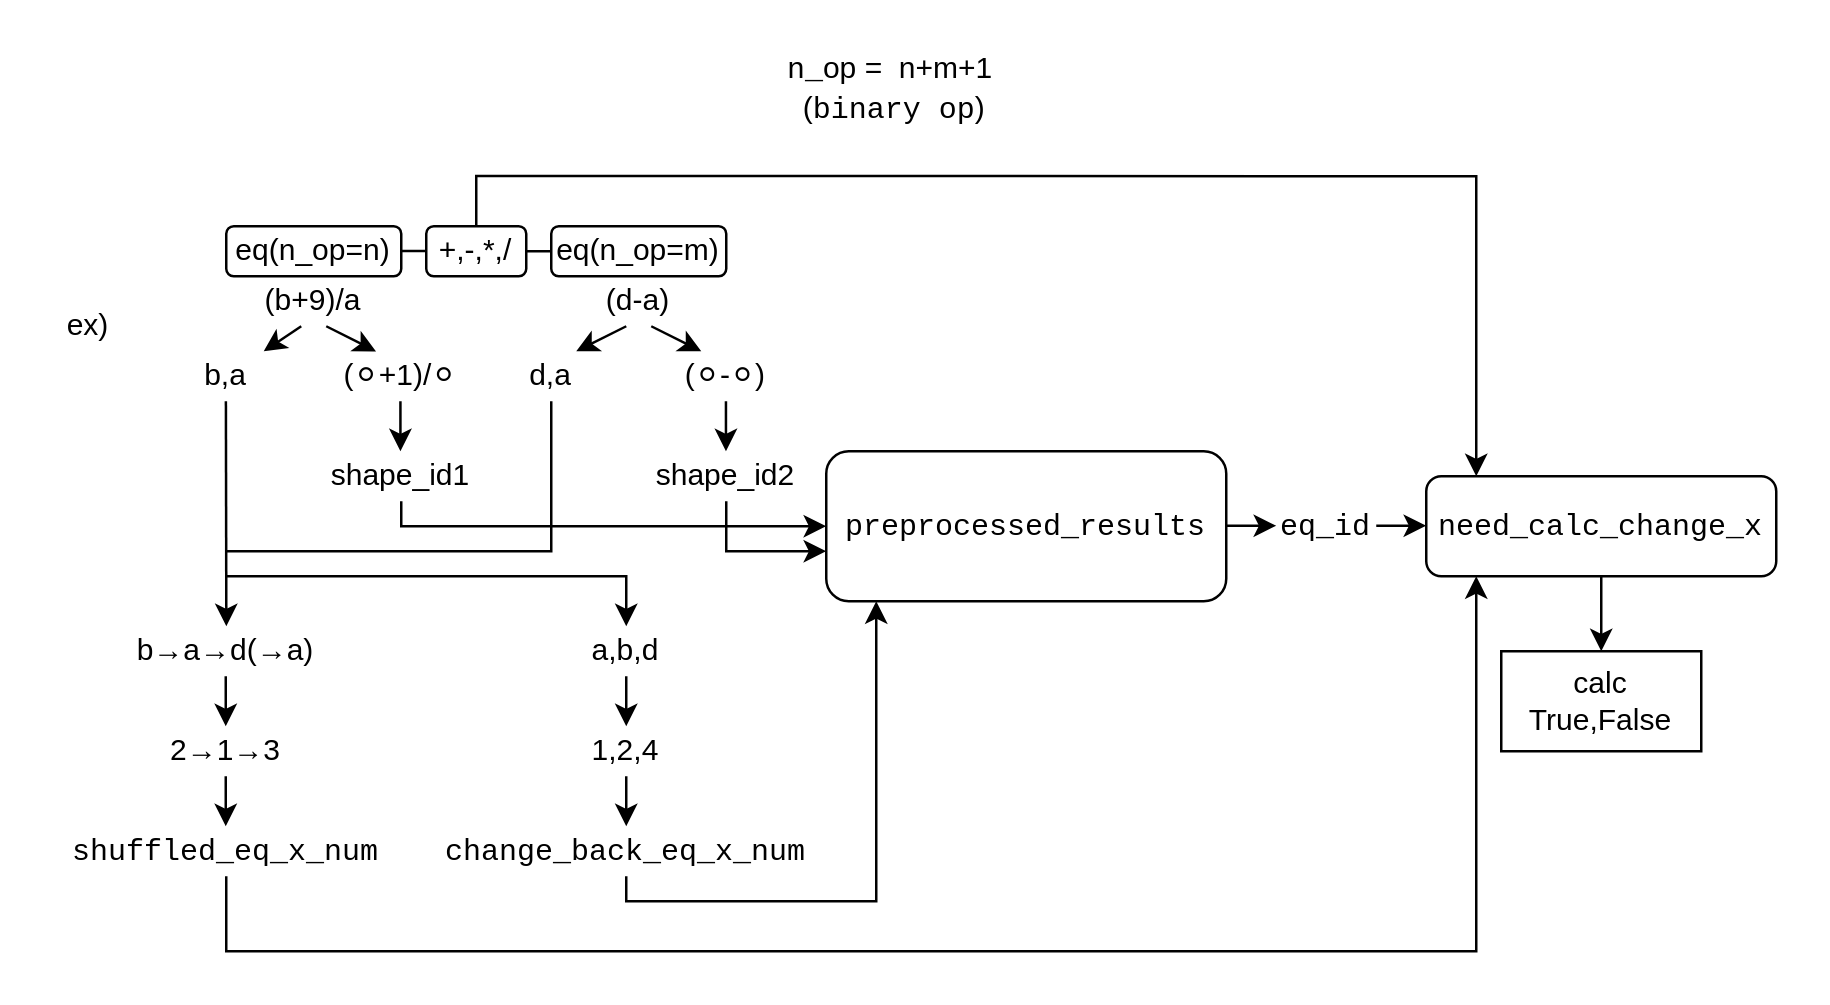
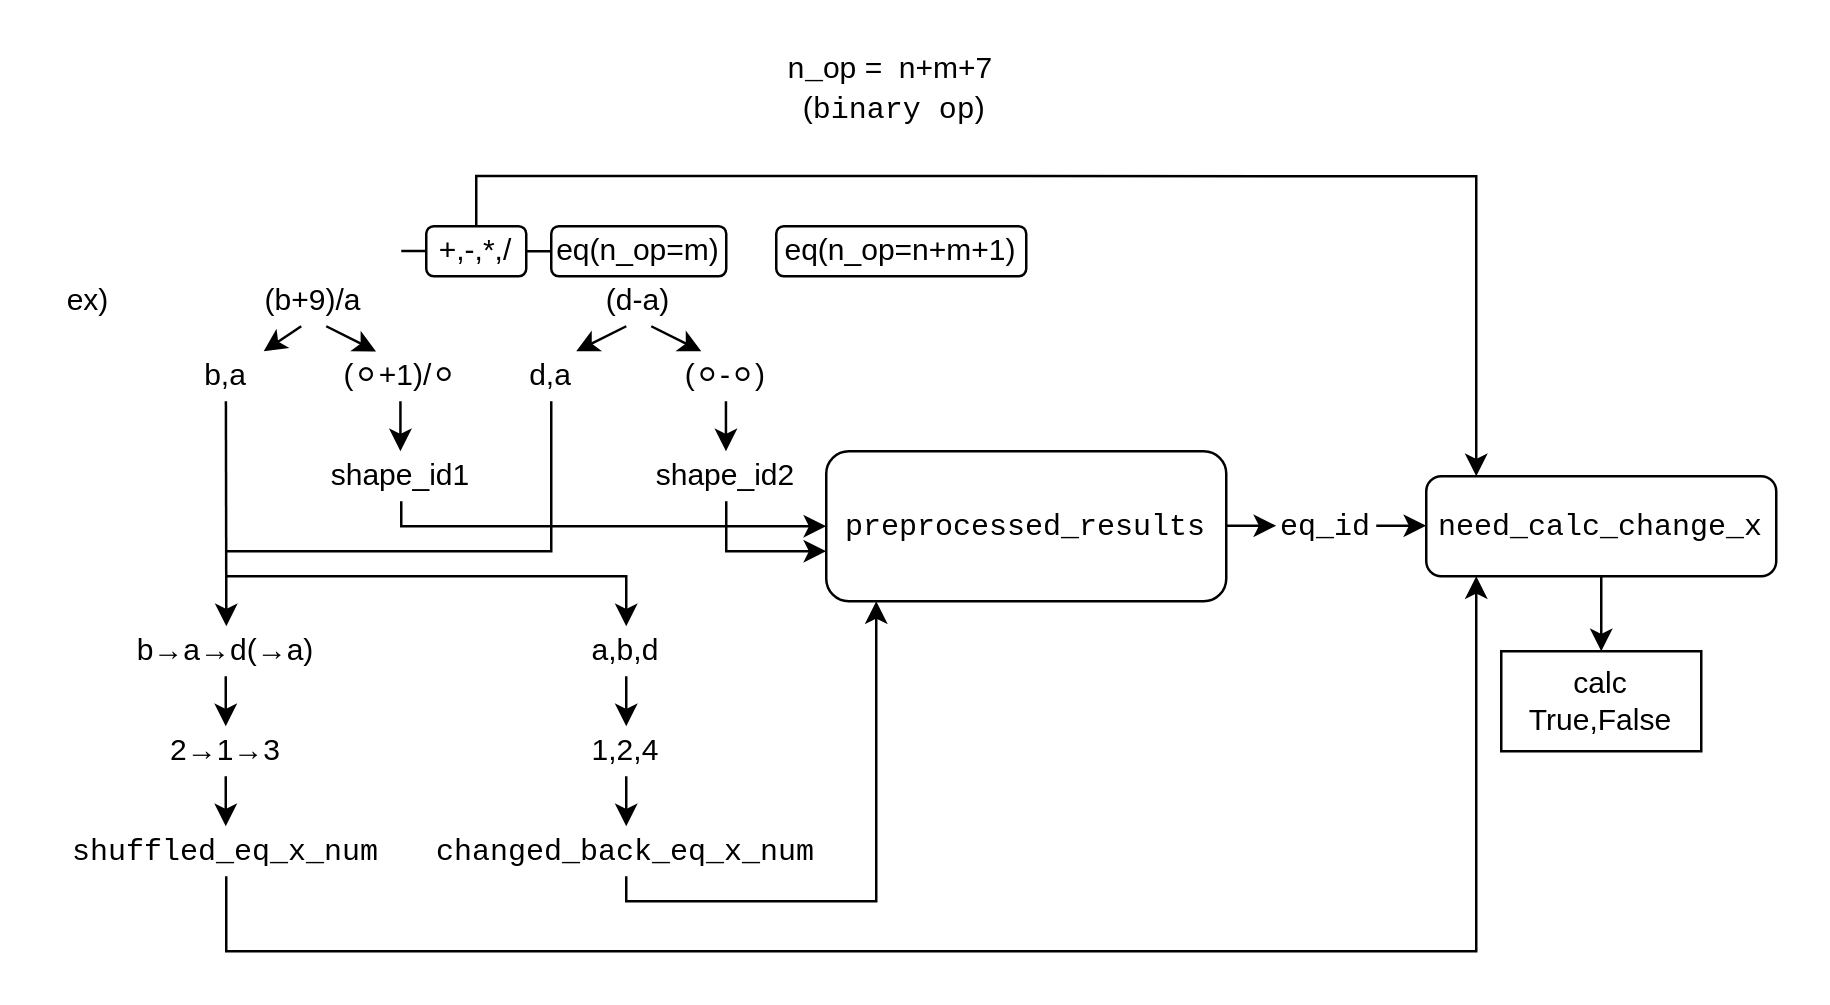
node "n_op = n+m+1 (binary op)": label "n_op = n+m+1 (binary op)" -> "n_op = n+m+7 (binary op)"
node "eq(n_op=n)": removed
node "eq(n_op=n+m+1)": added
node "ex)": moved (89, 326) -> (89, 301)
node "change_back_eq_x_num": label "change_back_eq_x_num" -> "changed_back_eq_x_num"
